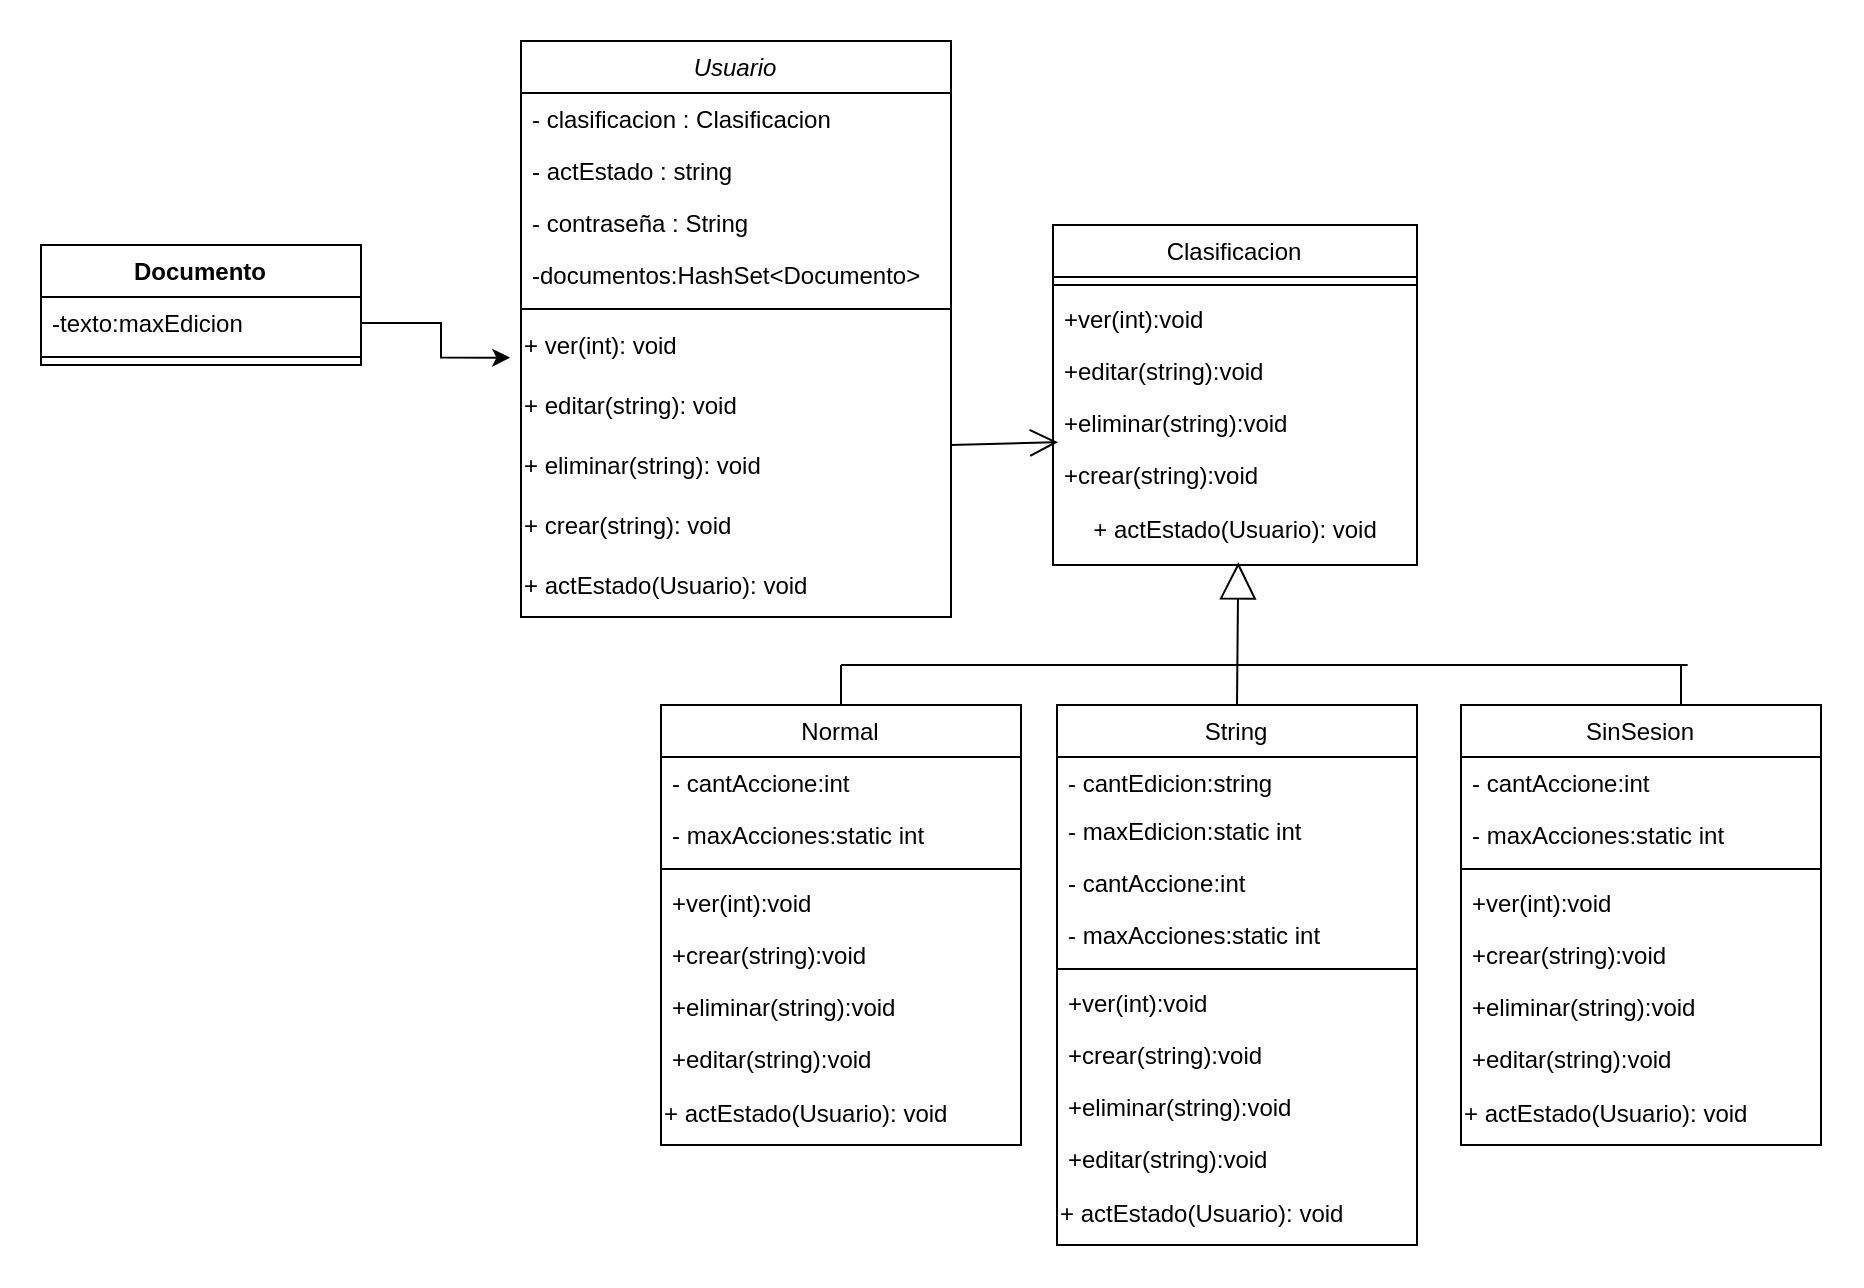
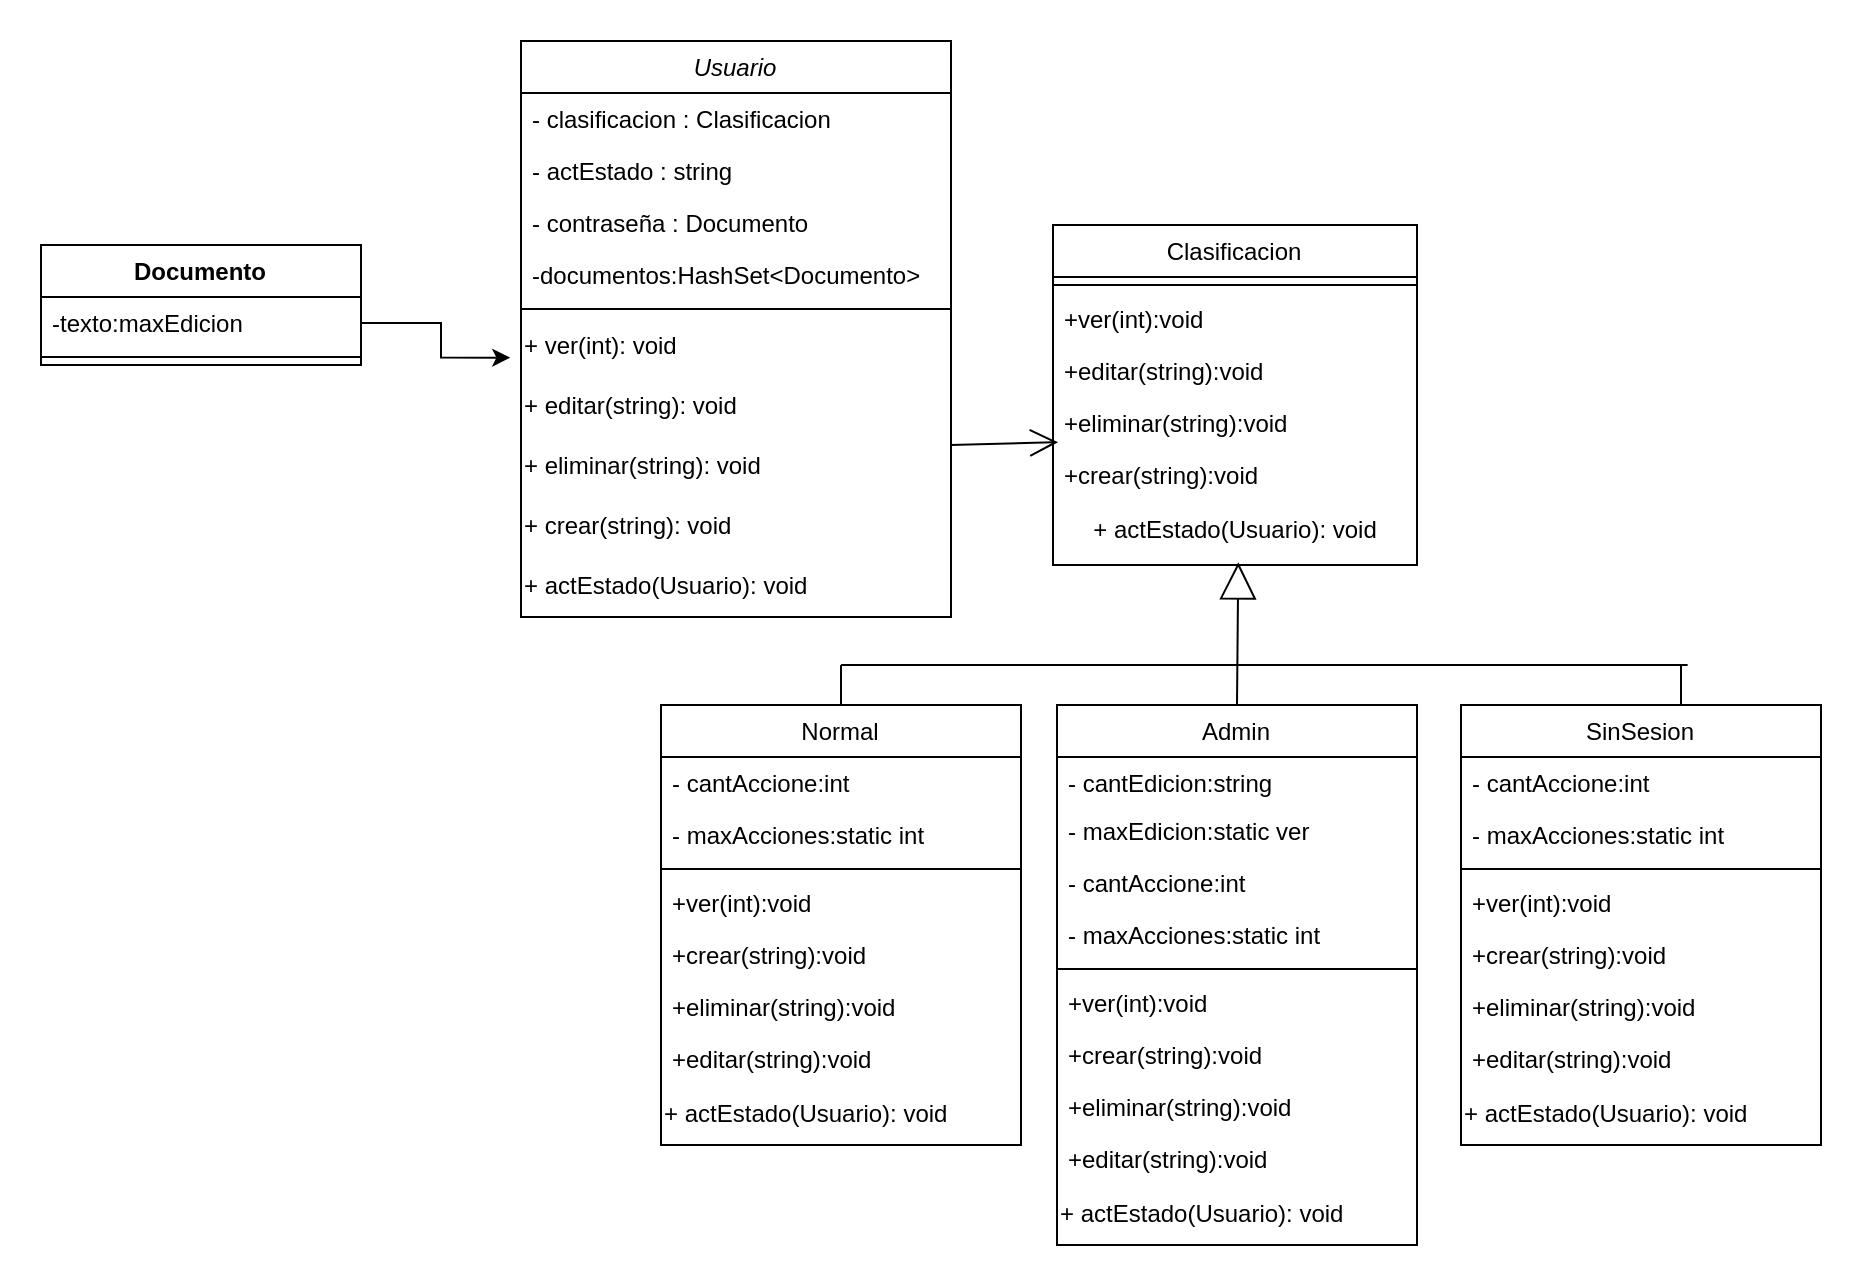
node "- contraseña : String": label "- contraseña : String" -> "- contraseña : Documento"
node "String": label "String" -> "Admin"
node "- maxEdicion:static int": label "- maxEdicion:static int" -> "- maxEdicion:static ver"
